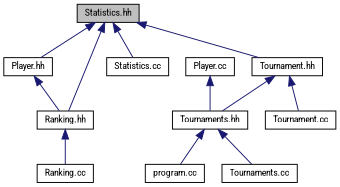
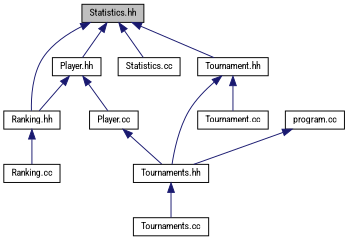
edge "Player.cc" -> "Player.hh": added
edge "program.cc" -> "Tournaments.hh": reversed
